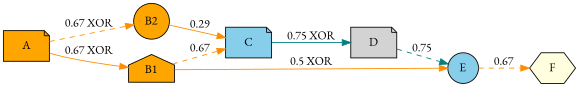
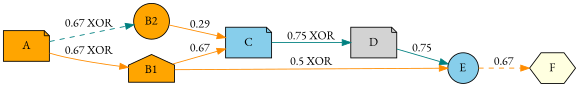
edge "B2" -- "A": color darkorange -> teal
edge "D" -- "E": style dashed -> solid
edge "C" -- "B1": style dashed -> solid
